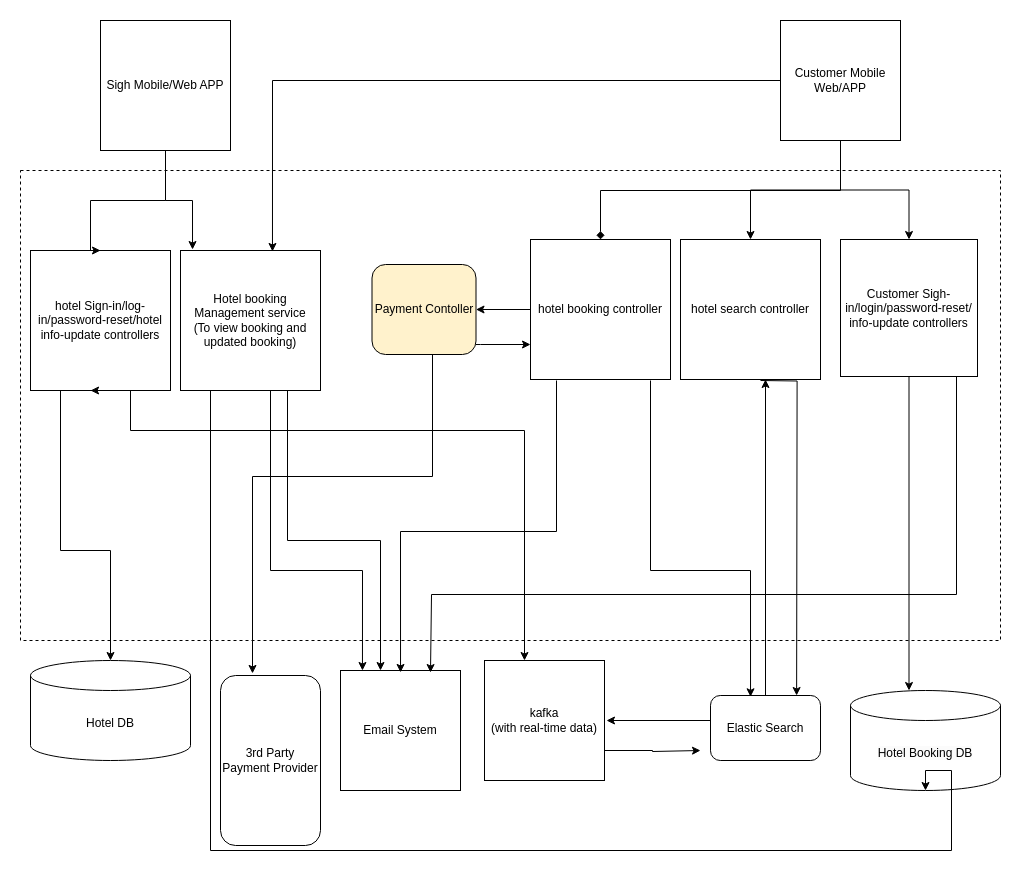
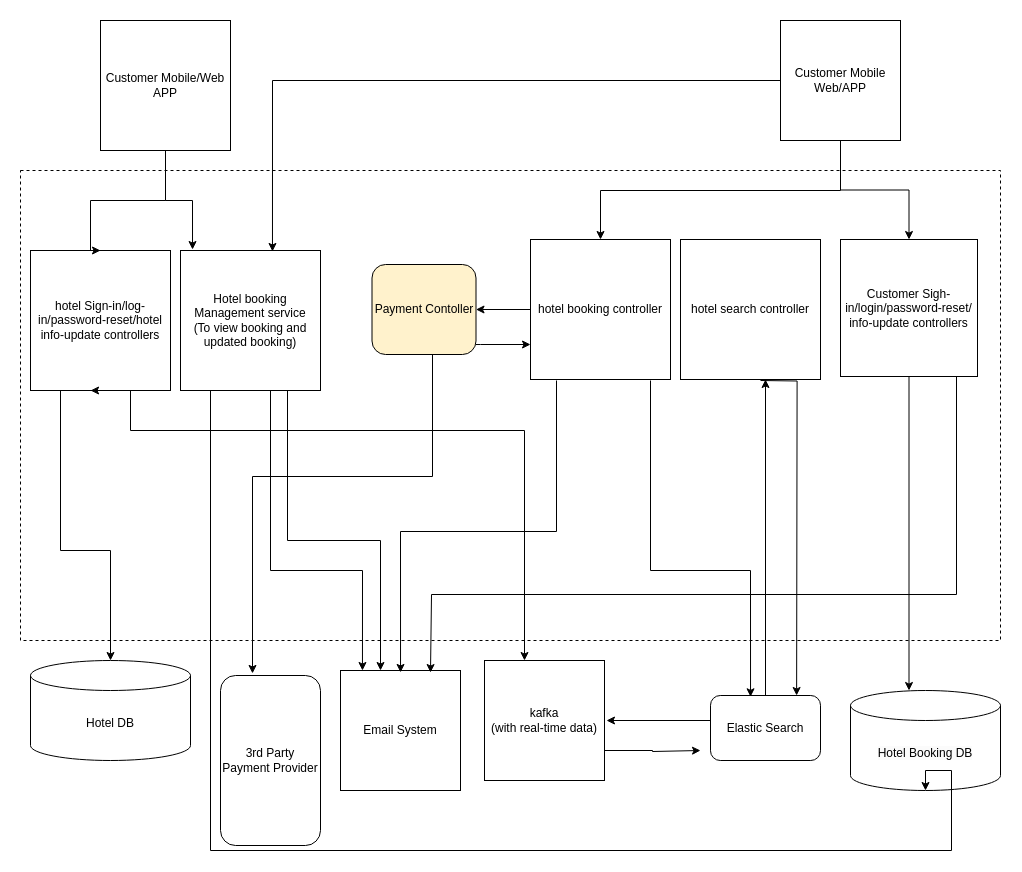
node "Sigh Mobile/Web APP": label "Sigh Mobile/Web APP" -> "Customer Mobile/Web APP"
edge "Customer Mobile Web/APP" -> "hotel search controller": removed
edge "Customer Mobile Web/APP" -> "hotel booking controller": arrowhead diamond -> classic
